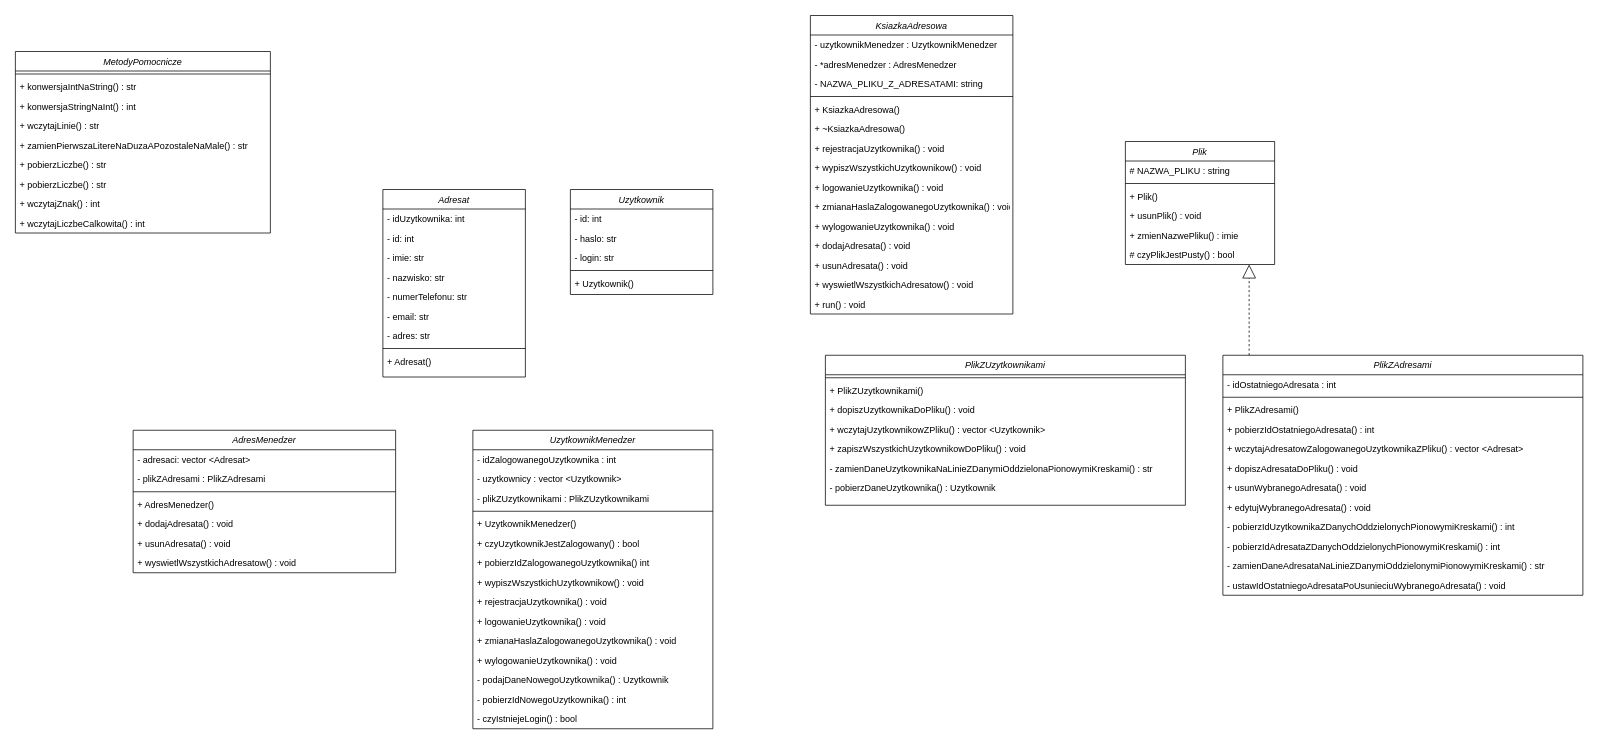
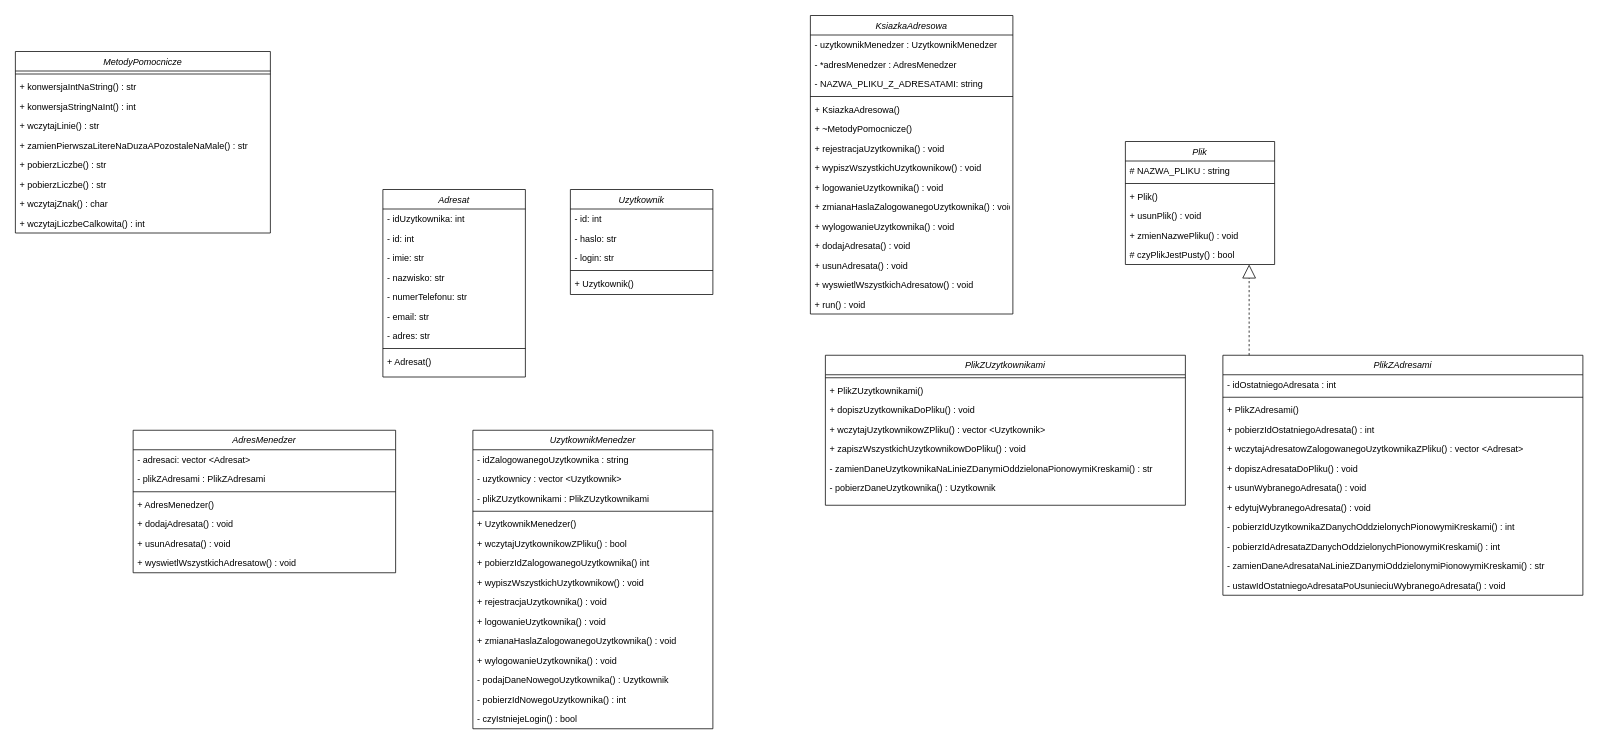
node "+ ~KsiazkaAdresowa()": label "+ ~KsiazkaAdresowa()" -> "+ ~MetodyPomocnicze()"
node "+ wczytajZnak() : int": label "+ wczytajZnak() : int" -> "+ wczytajZnak() : char"
node "+ zmienNazwePliku() : imie": label "+ zmienNazwePliku() : imie" -> "+ zmienNazwePliku() : void"
node "- idZalogowanegoUzytkownika : int": label "- idZalogowanegoUzytkownika : int" -> "- idZalogowanegoUzytkownika : string"
node "+ czyUzytkownikJestZalogowany() : bool": label "+ czyUzytkownikJestZalogowany() : bool" -> "+ wczytajUzytkownikowZPliku() : bool"
